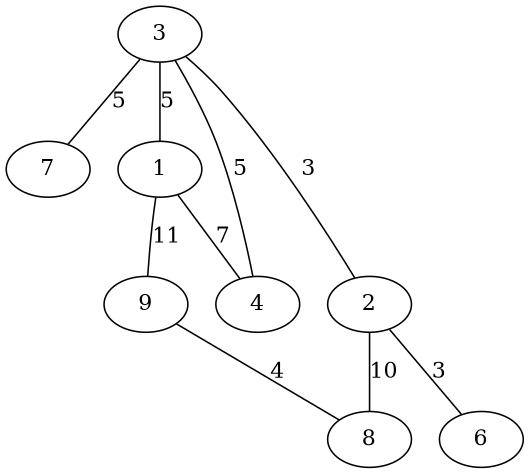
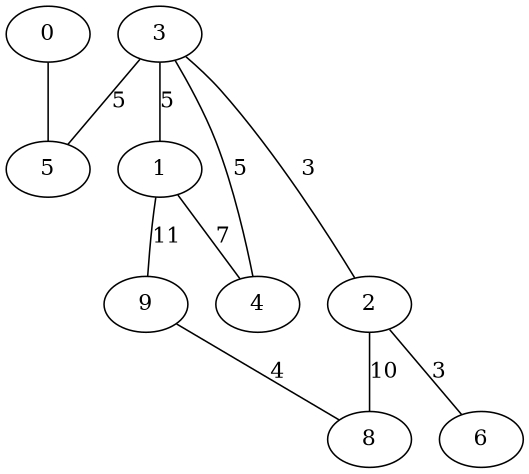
node "0": added
node "7": label "7" -> "5"
